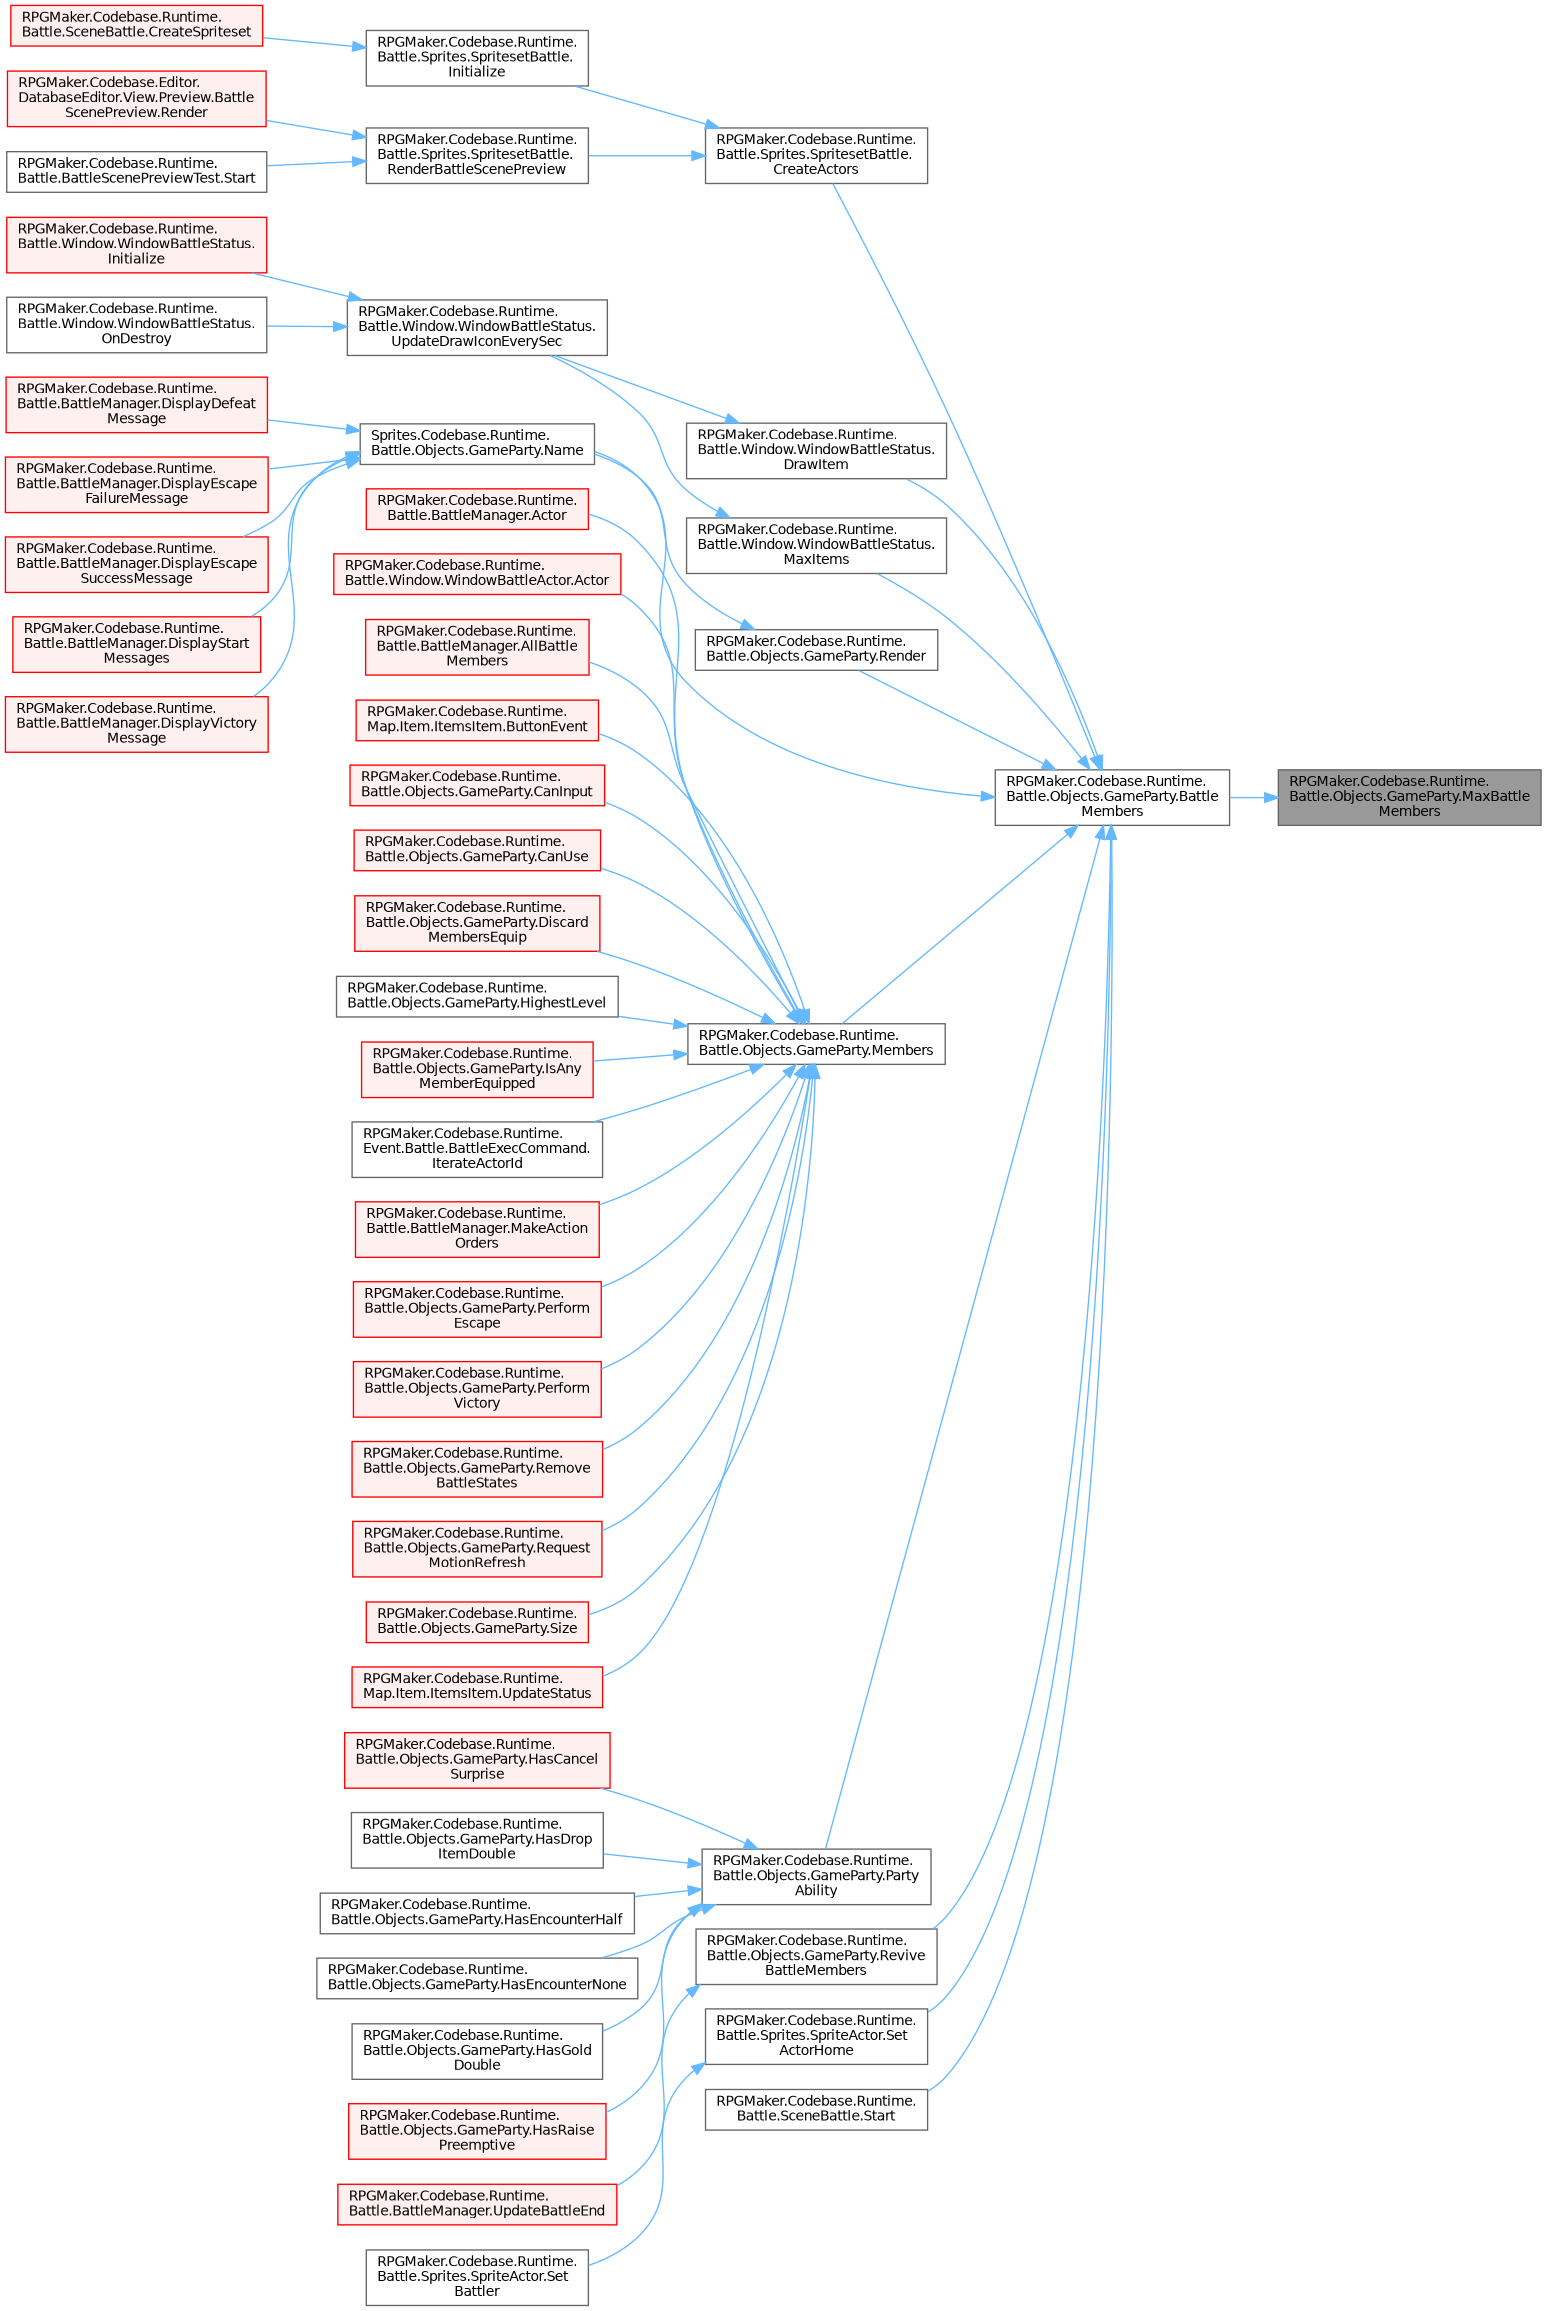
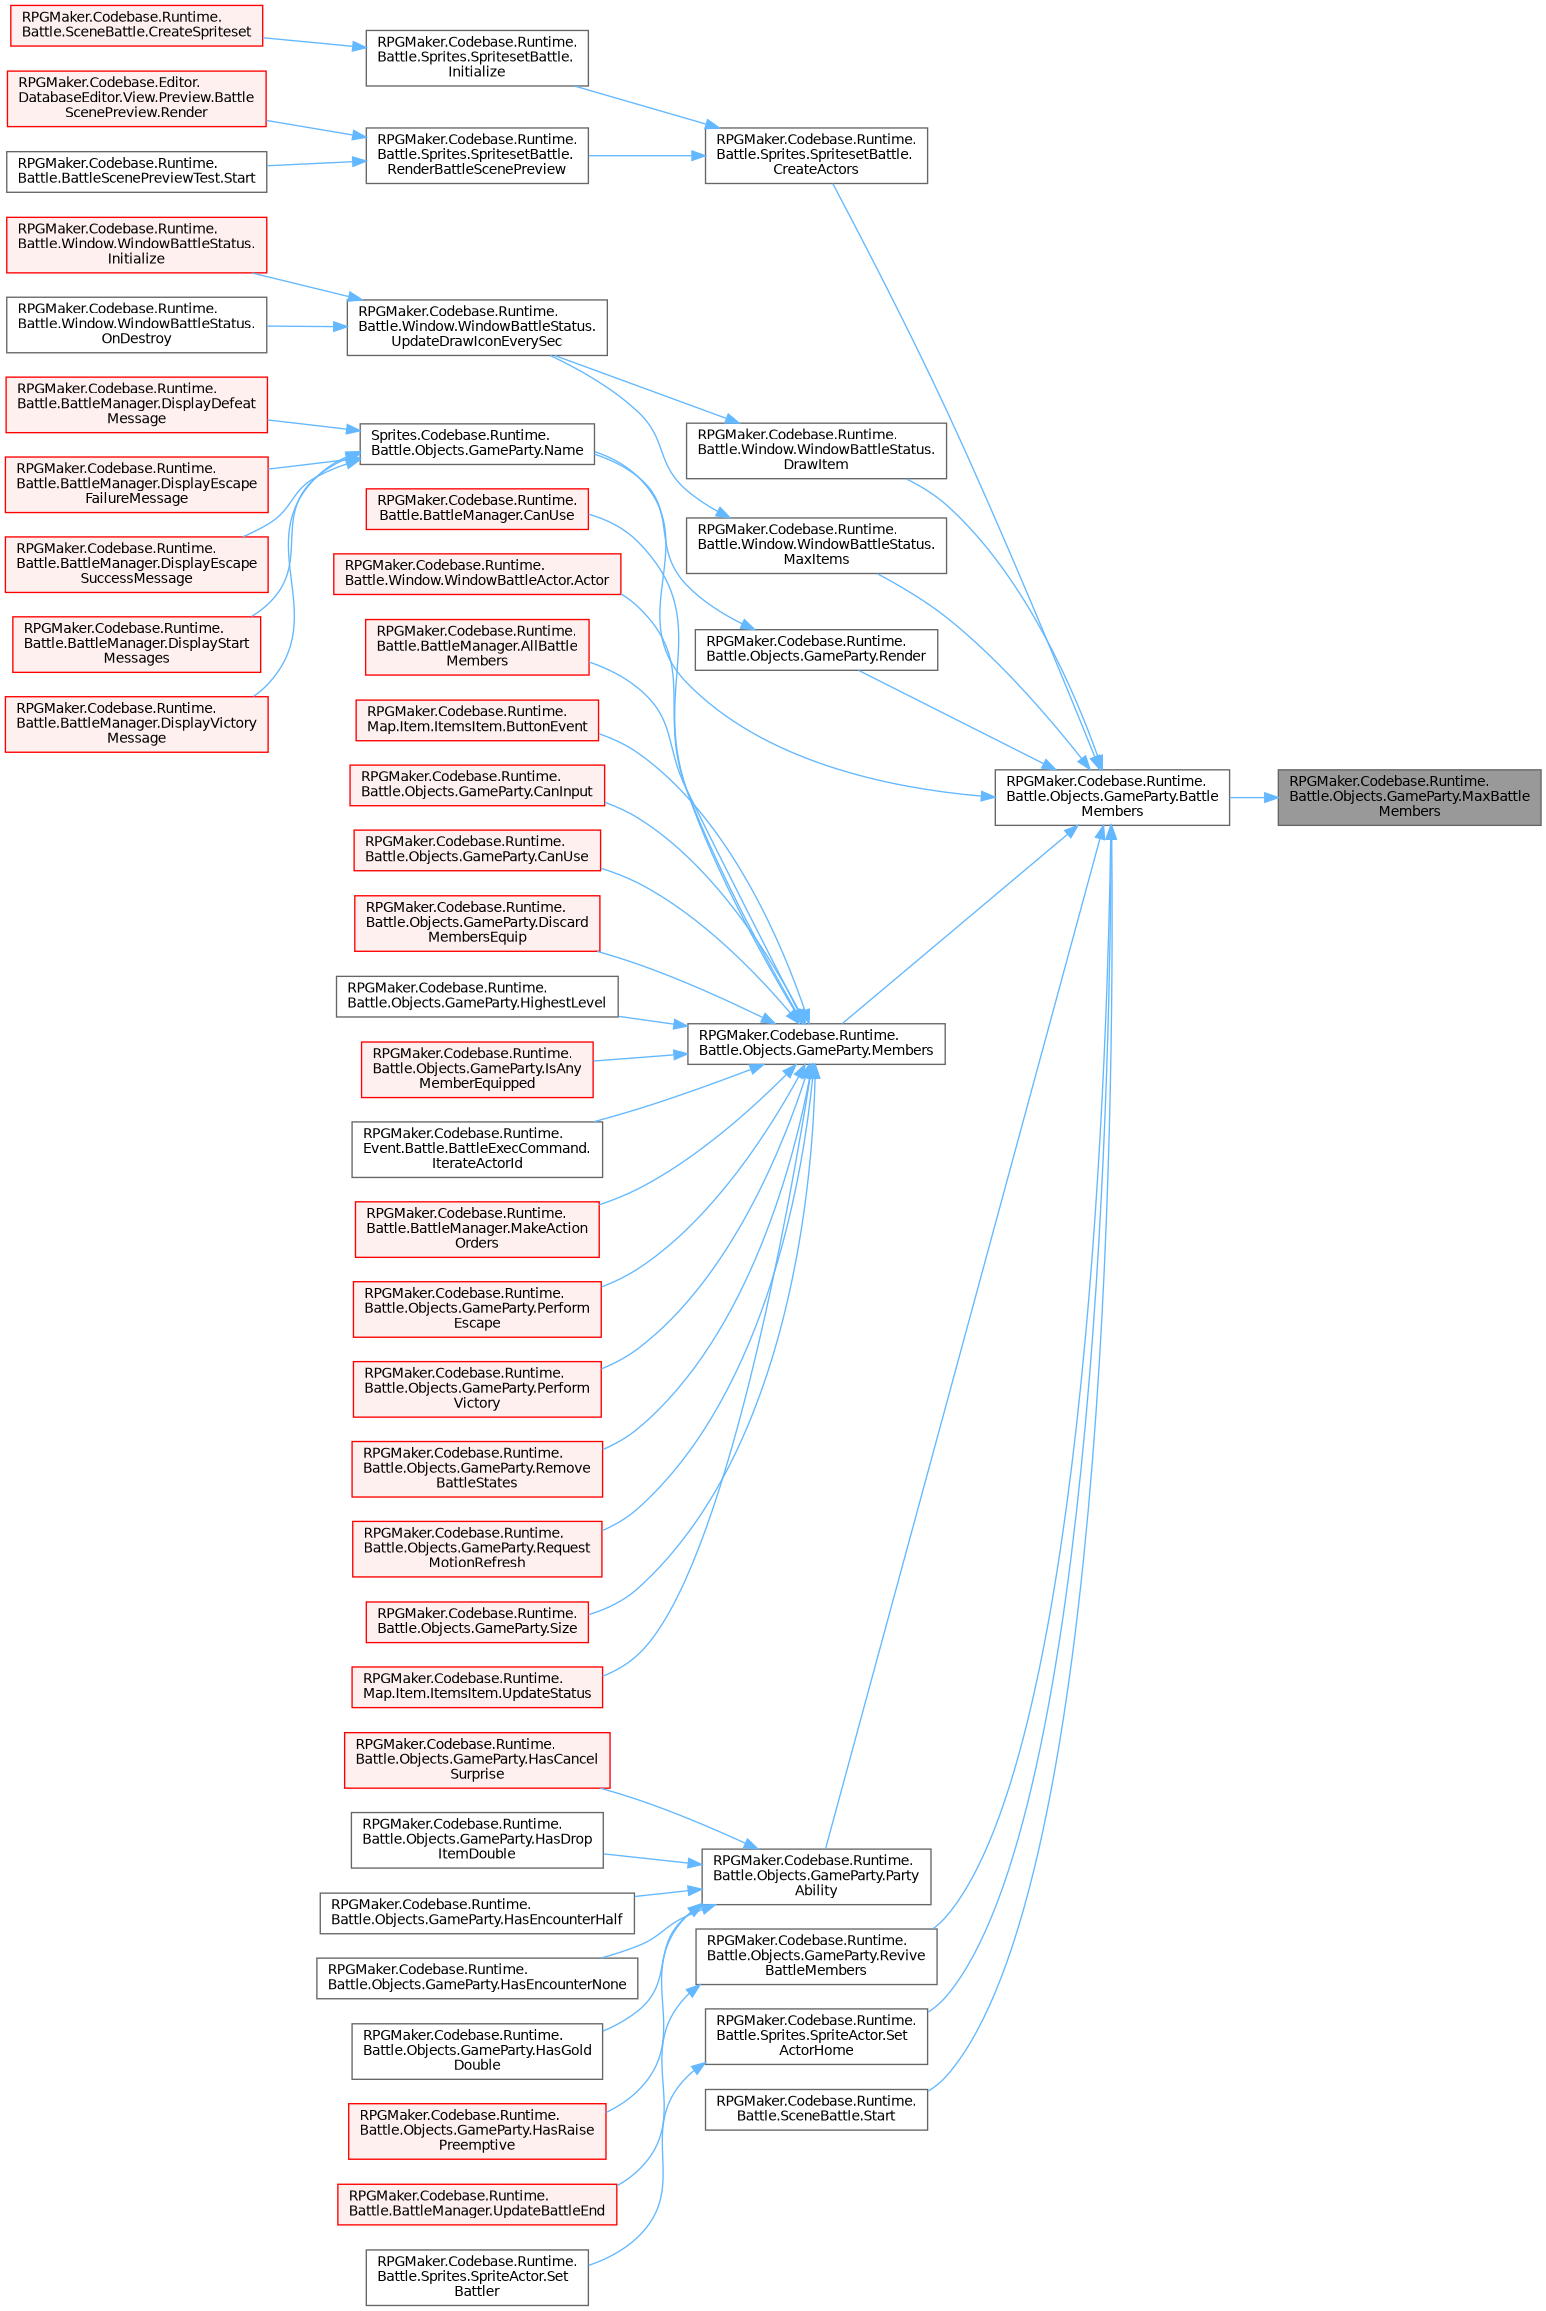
node "RPGMaker.Codebase.Runtime. Battle.BattleManager.Actor": label "RPGMaker.Codebase.Runtime. Battle.BattleManager.Actor" -> "RPGMaker.Codebase.Runtime. Battle.BattleManager.CanUse"
